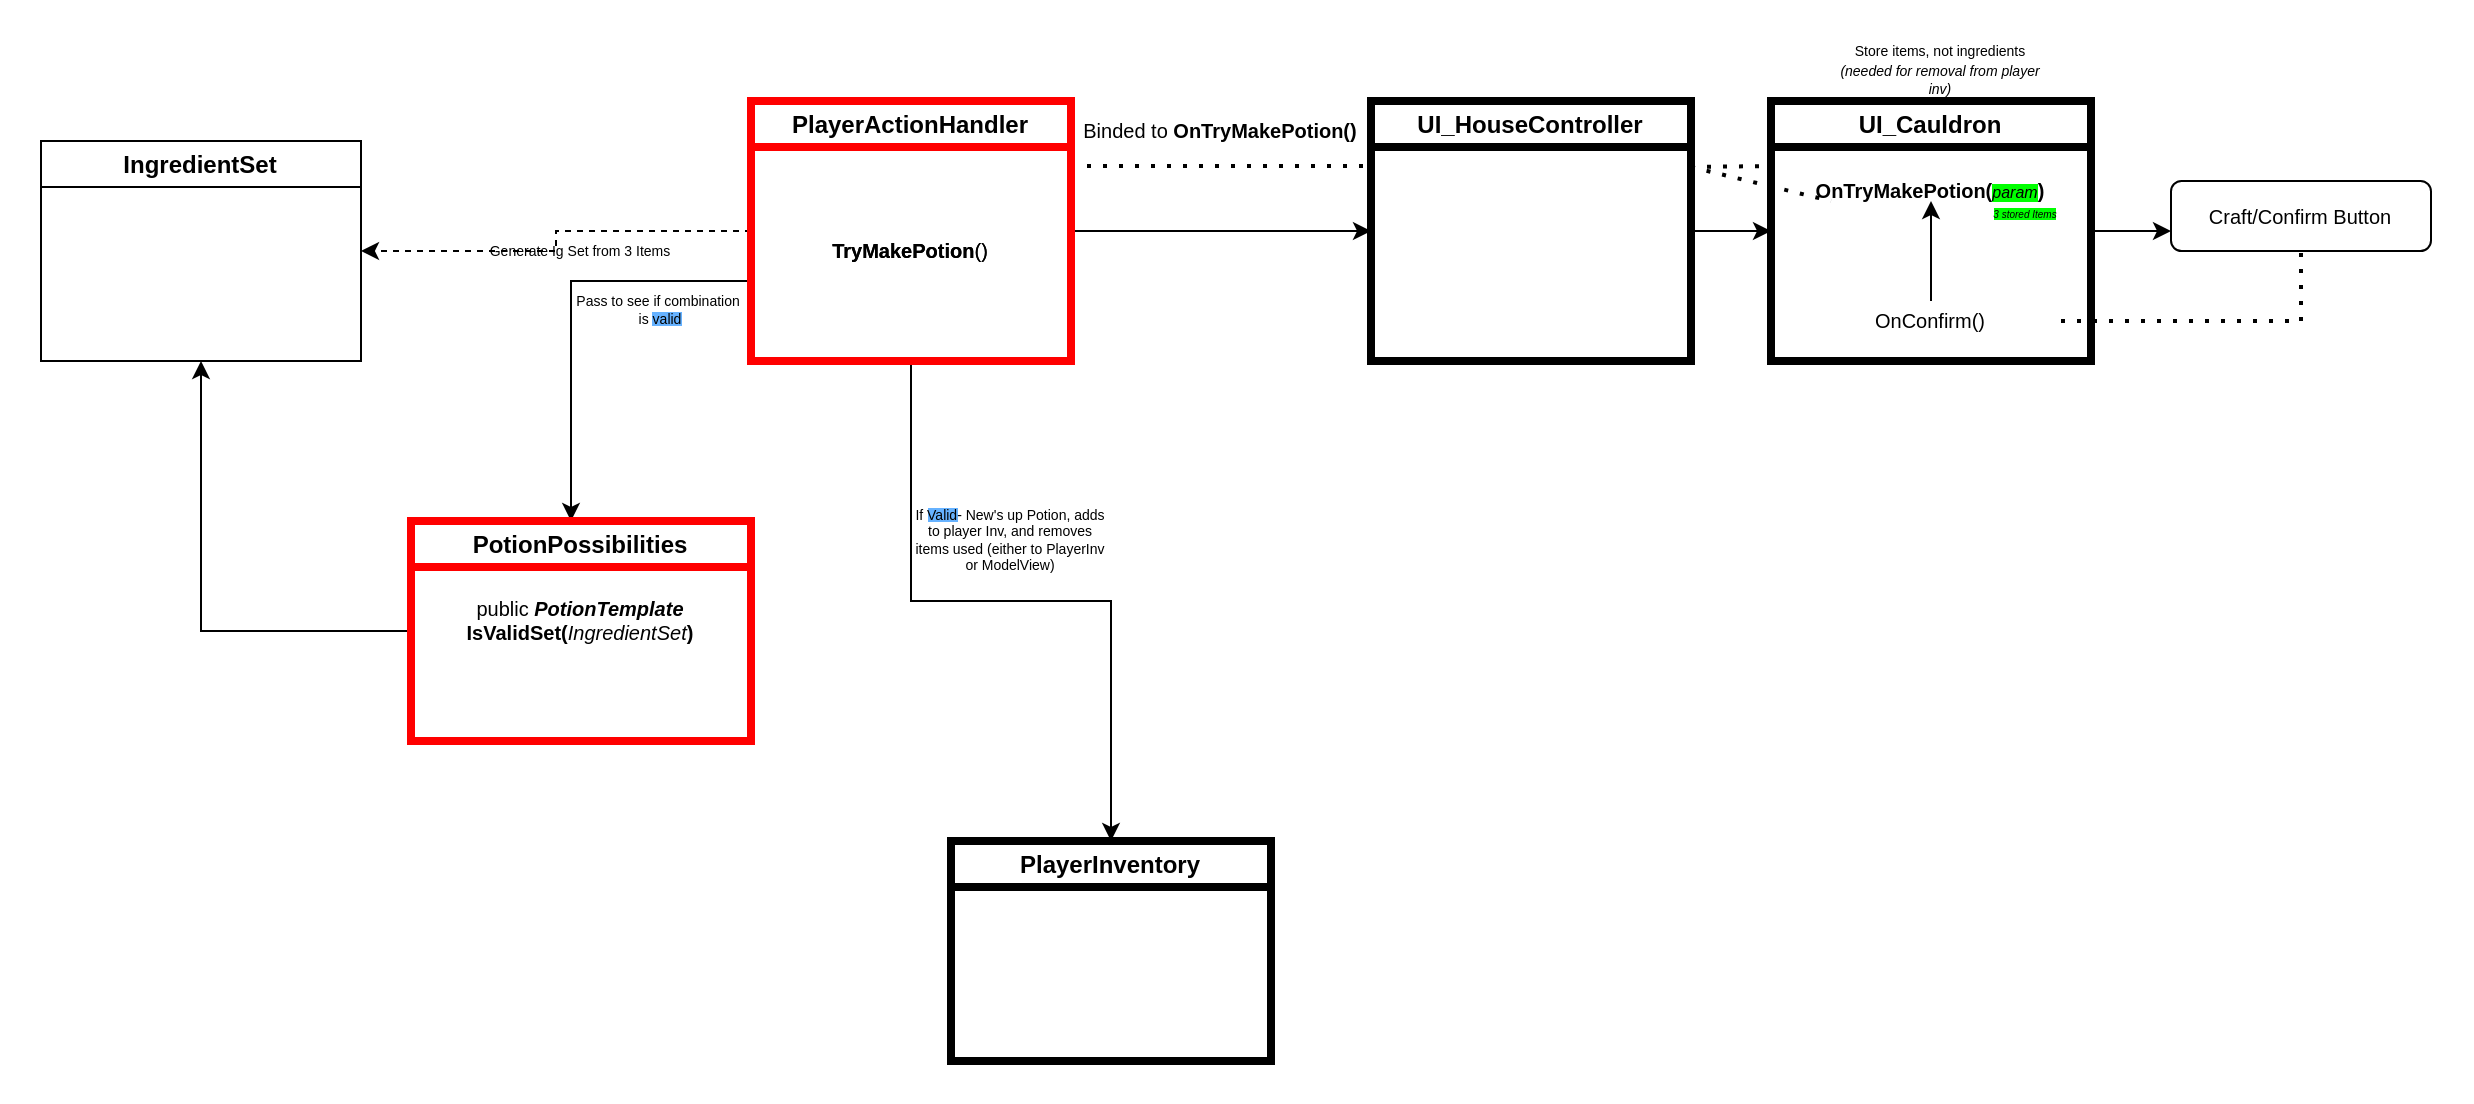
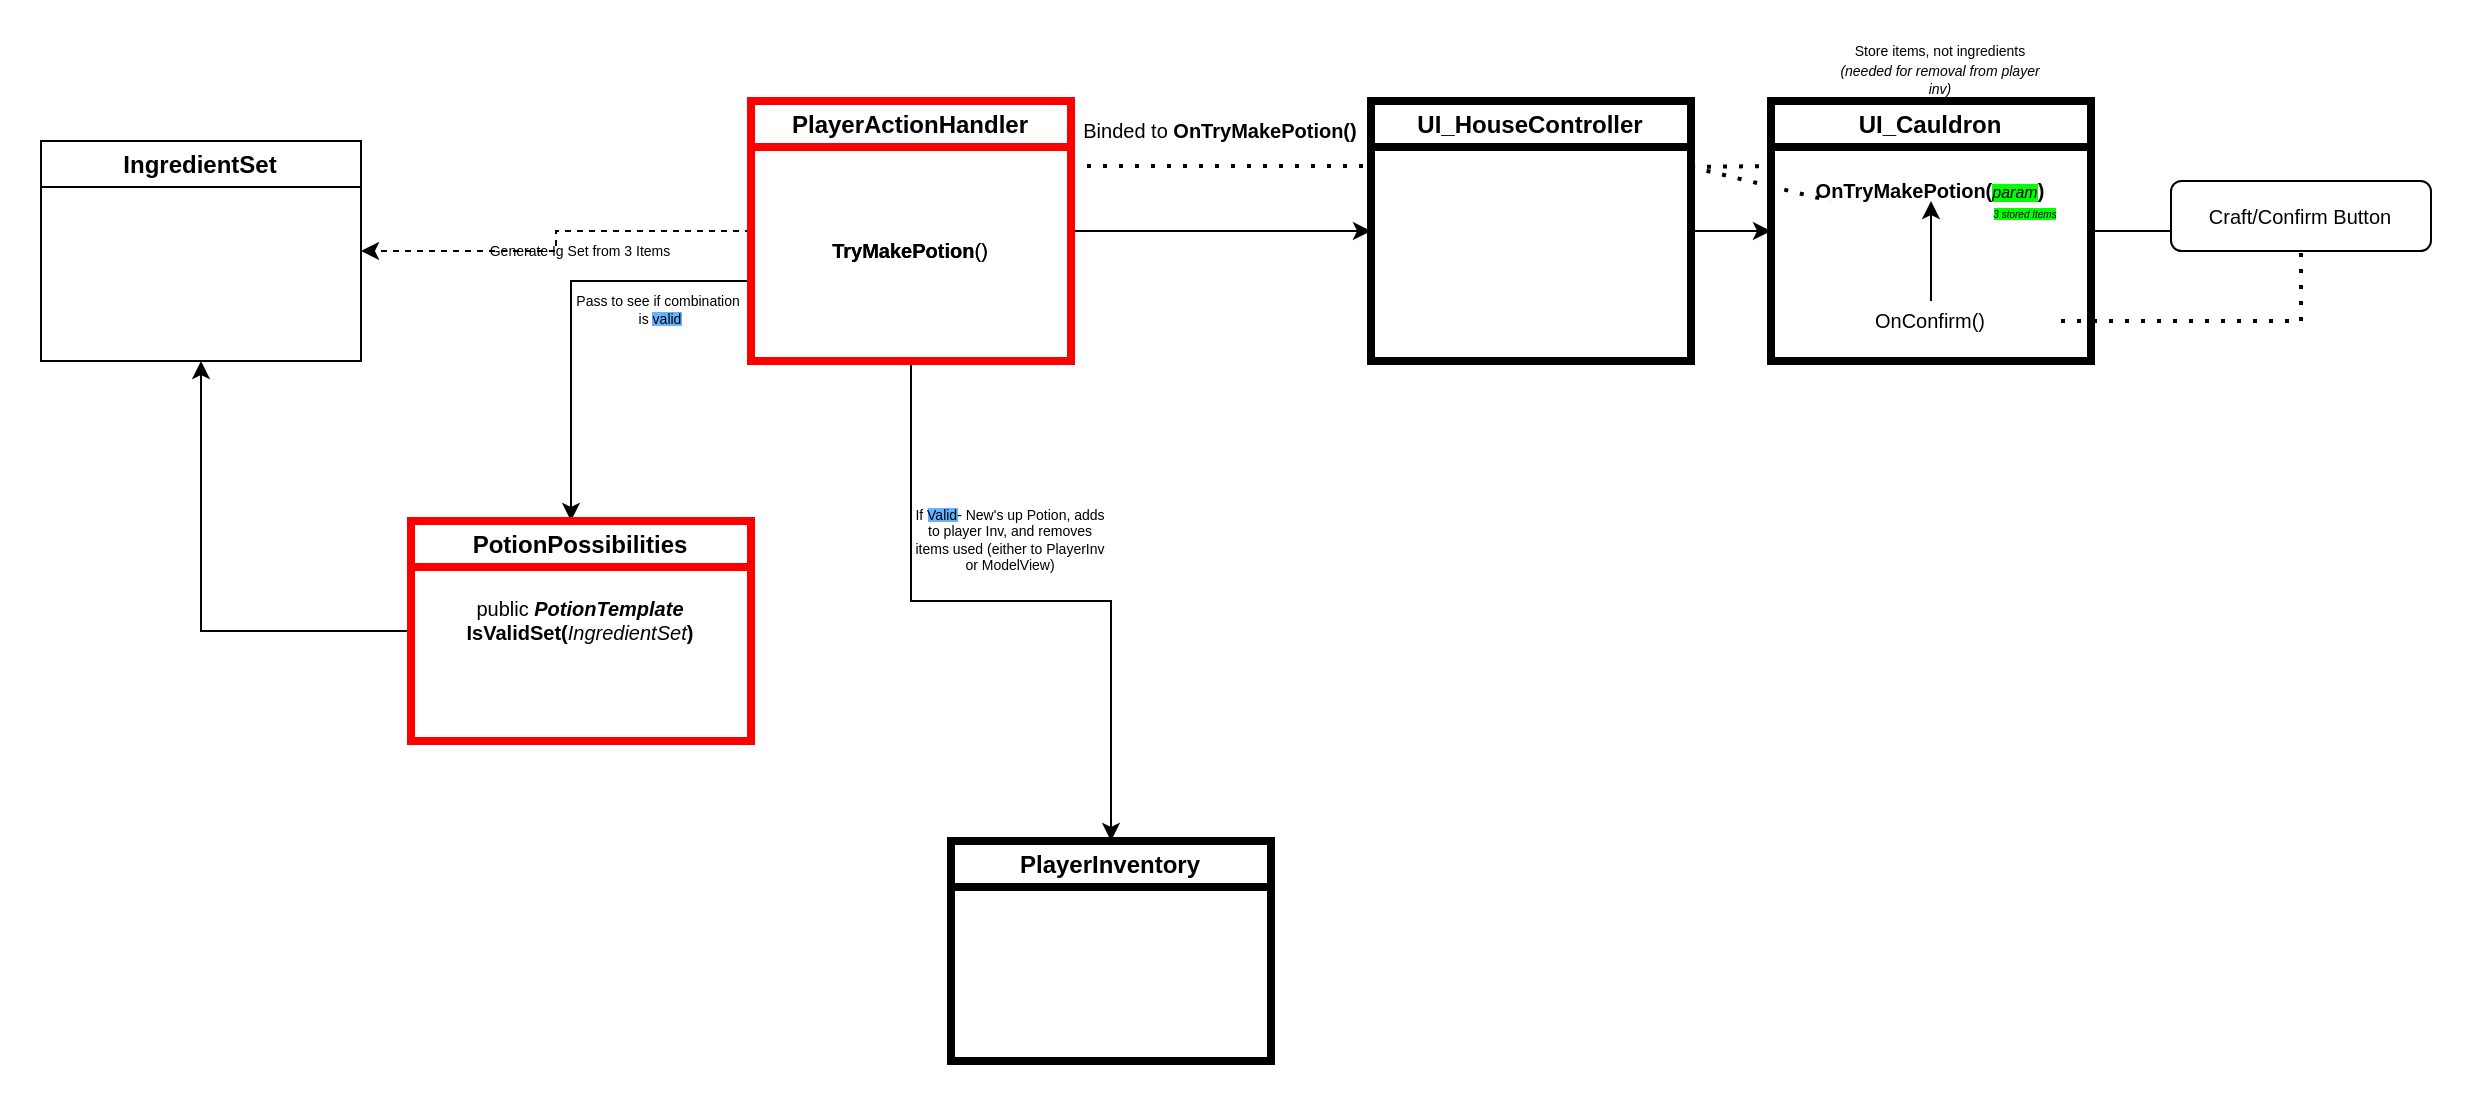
edge "UI_Cauldron" -> "Craft/Confirm Button": arrowhead classic -> none
